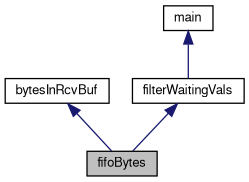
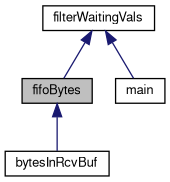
edge "filterWaitingVals" -> "main": reversed
edge "fifoBytes" -> "bytesInRcvBuf": reversed
